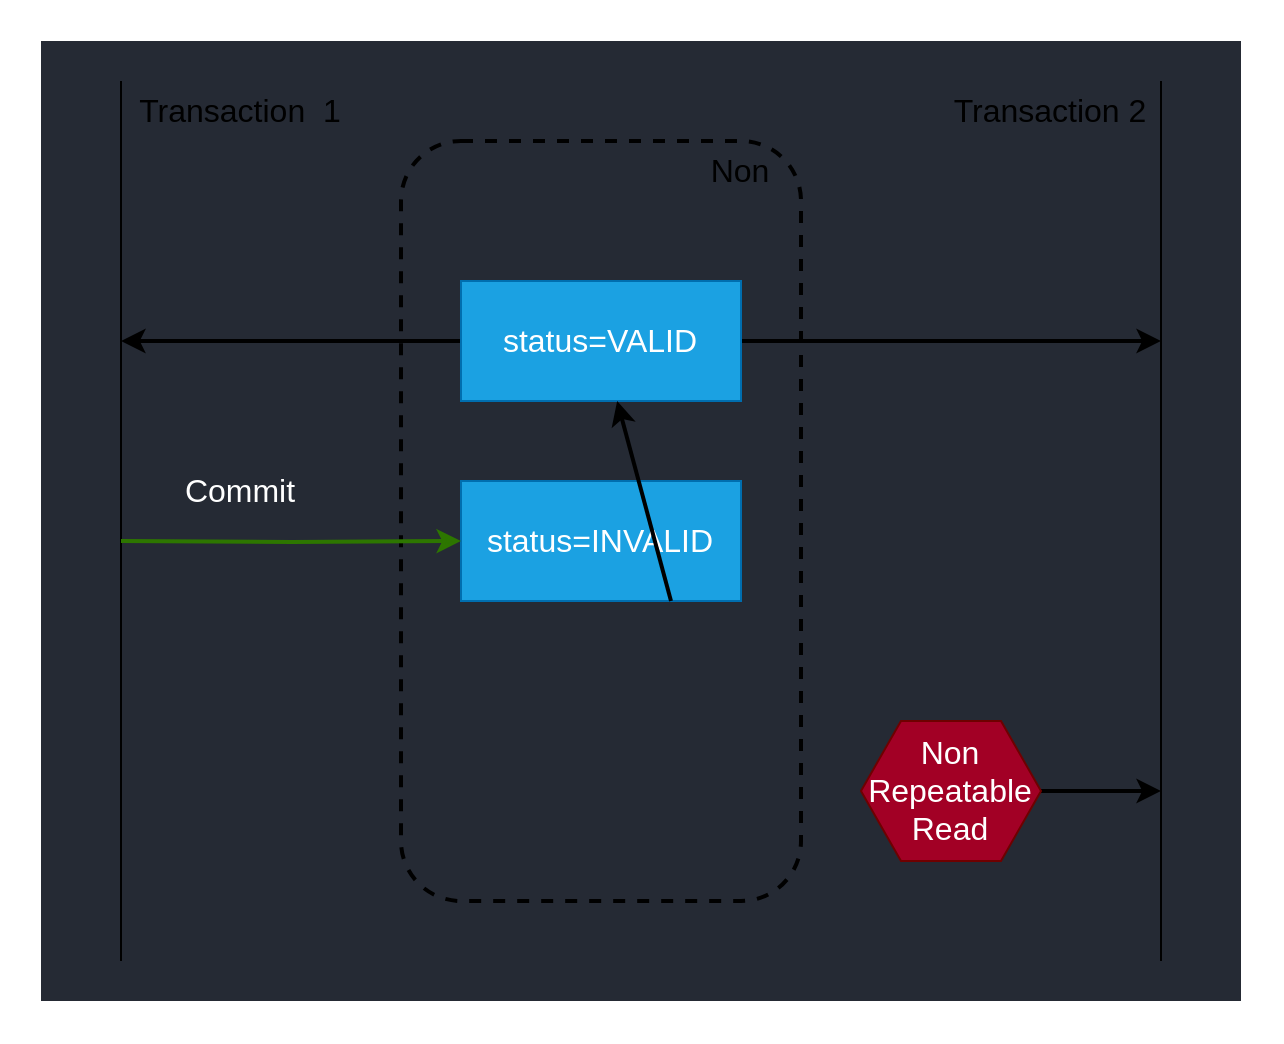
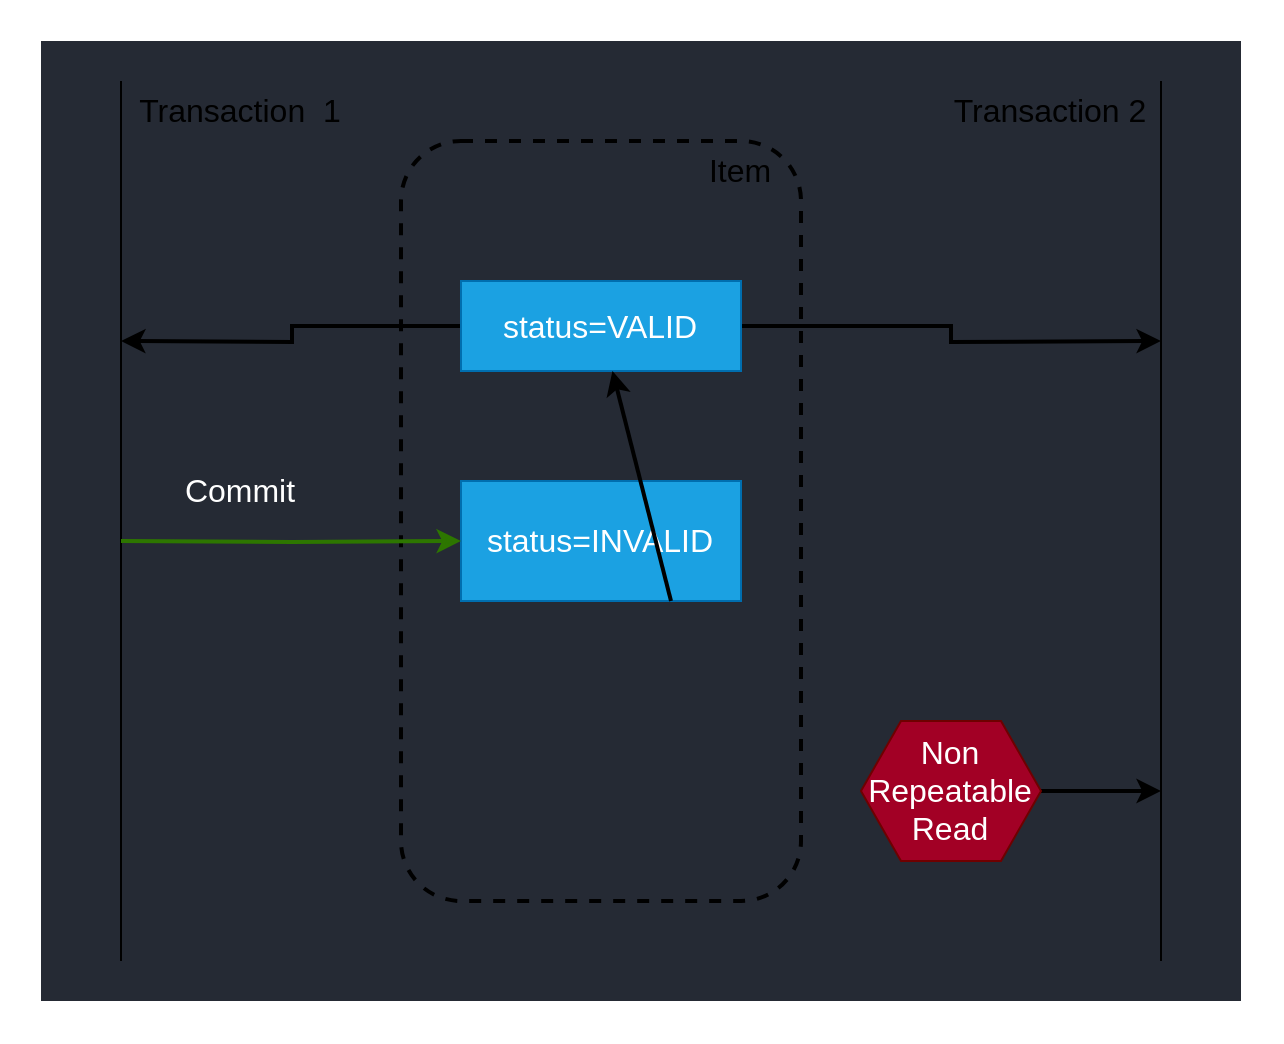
node "Non": label "Non" -> "Item"
node "status=VALID": size 280x120 -> 280x90
